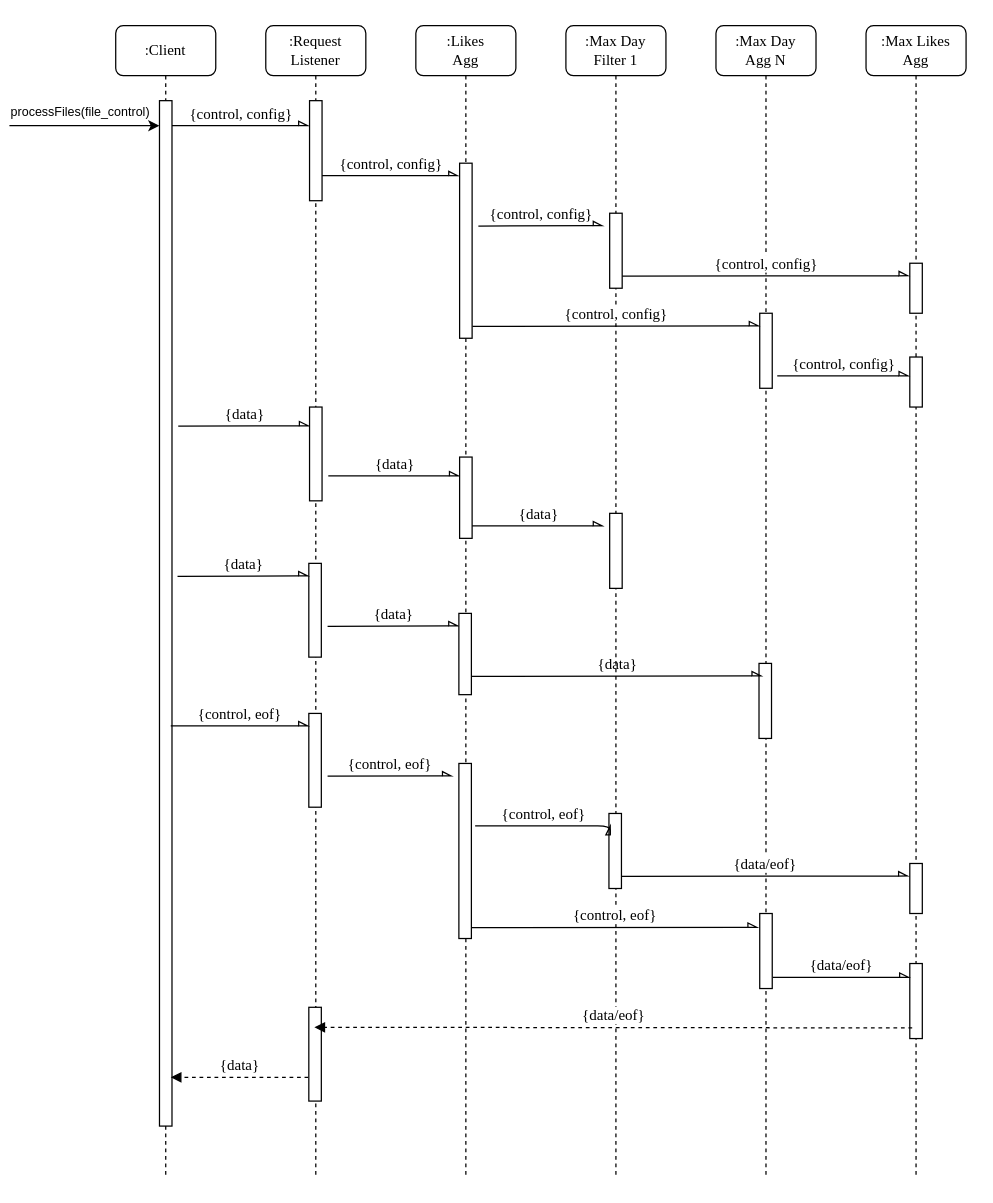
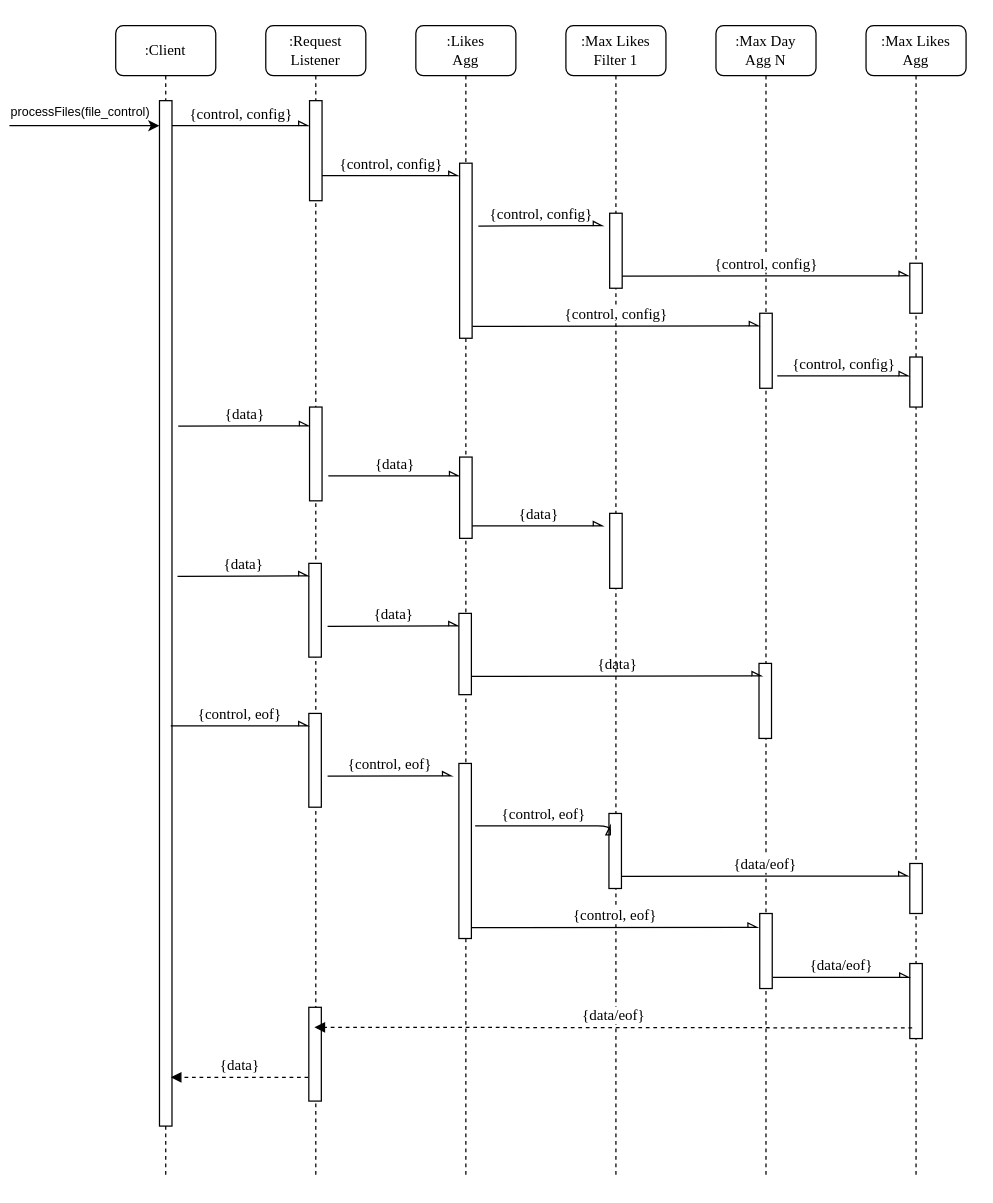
node ":Max Day Filter 1": label ":Max Day Filter 1" -> ":Max Likes Filter 1"
